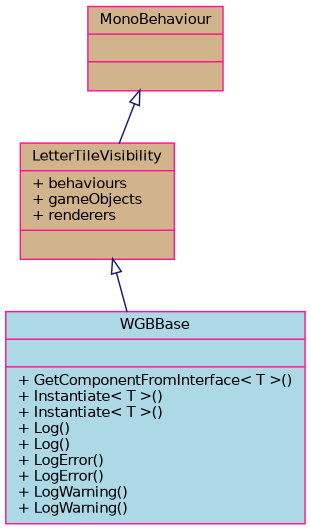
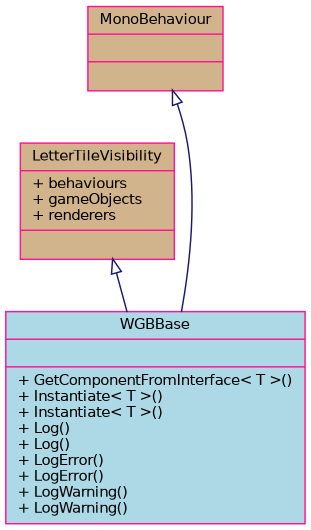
edge "LetterTileVisibility" -> "MonoBehaviour": now "WGBBase" -> "MonoBehaviour"
